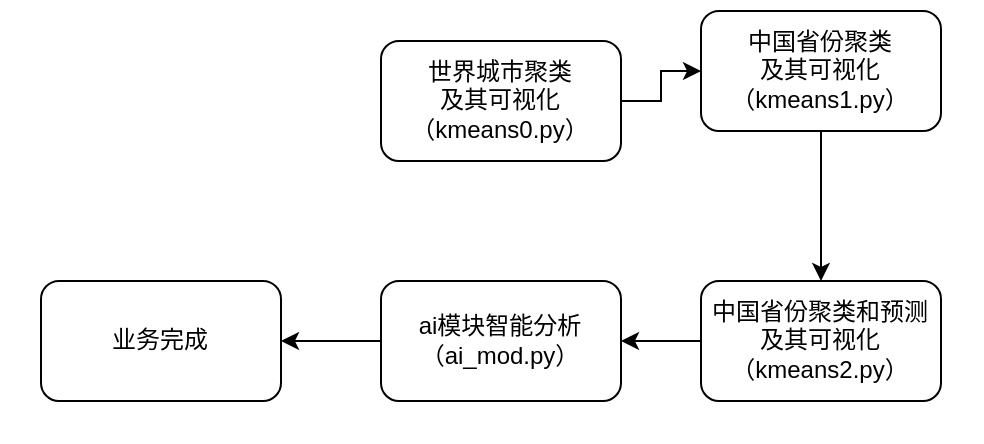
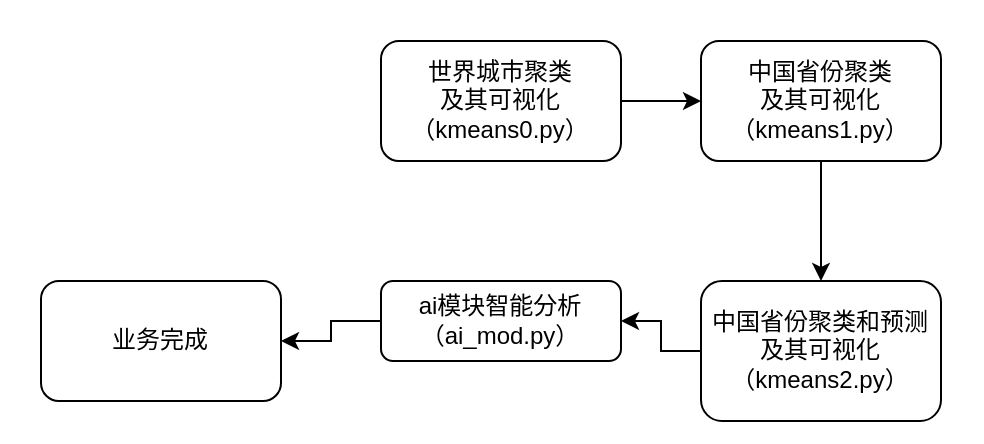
node "中国省份聚类 及其可视化 （kmeans1.py）": moved (821, 71) -> (821, 101)
node "ai模块智能分析 （ai_mod.py）": size 240x120 -> 240x80
node "中国省份聚类和预测 及其可视化 （kmeans2.py）": size 240x120 -> 240x140
